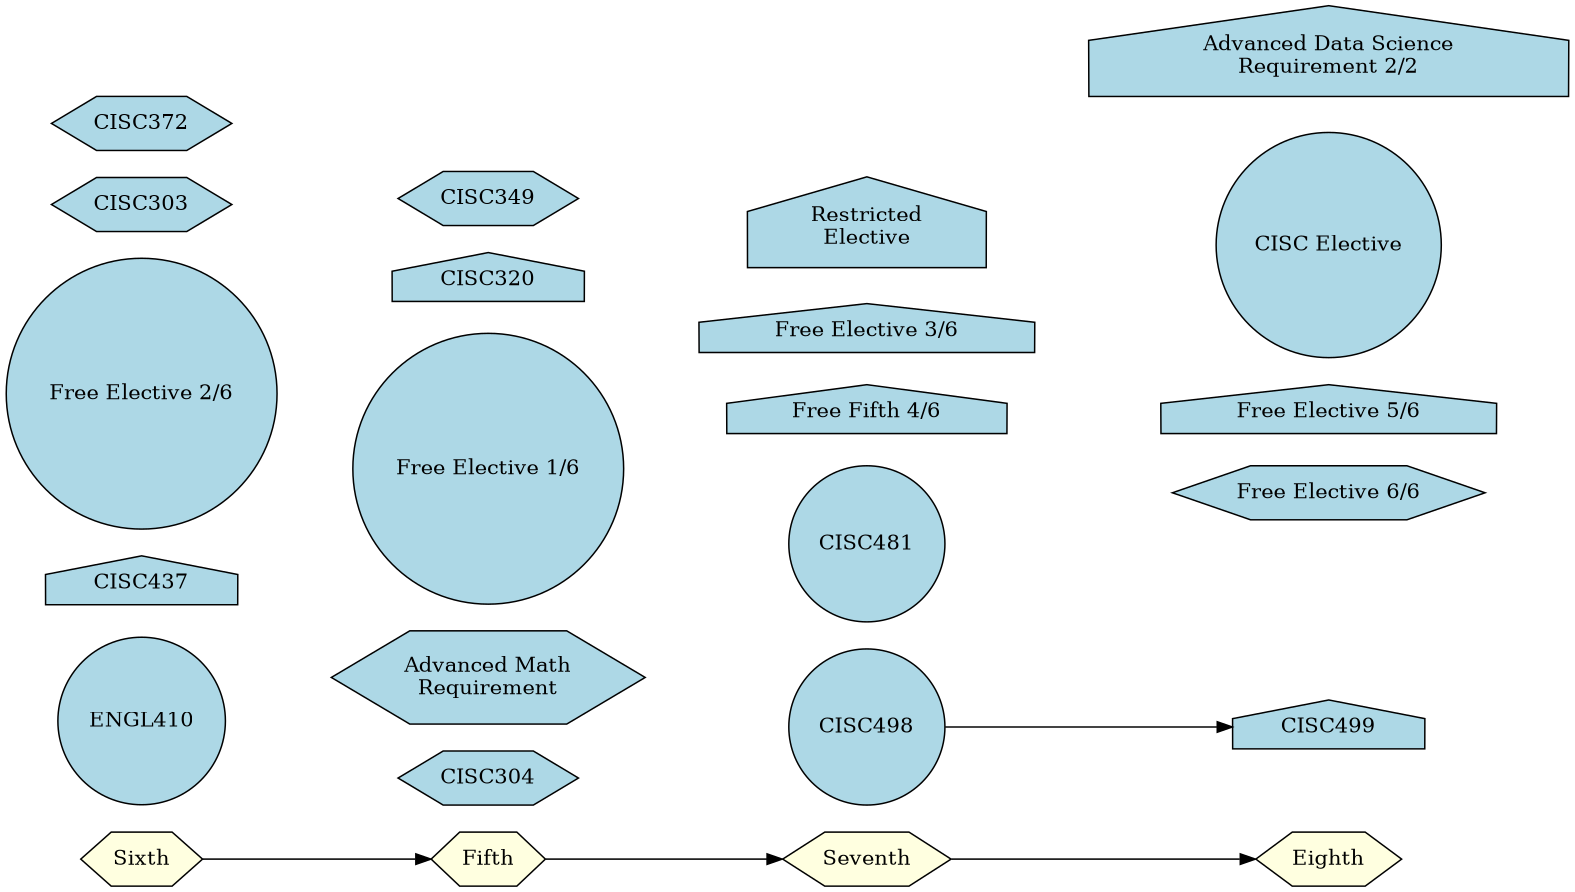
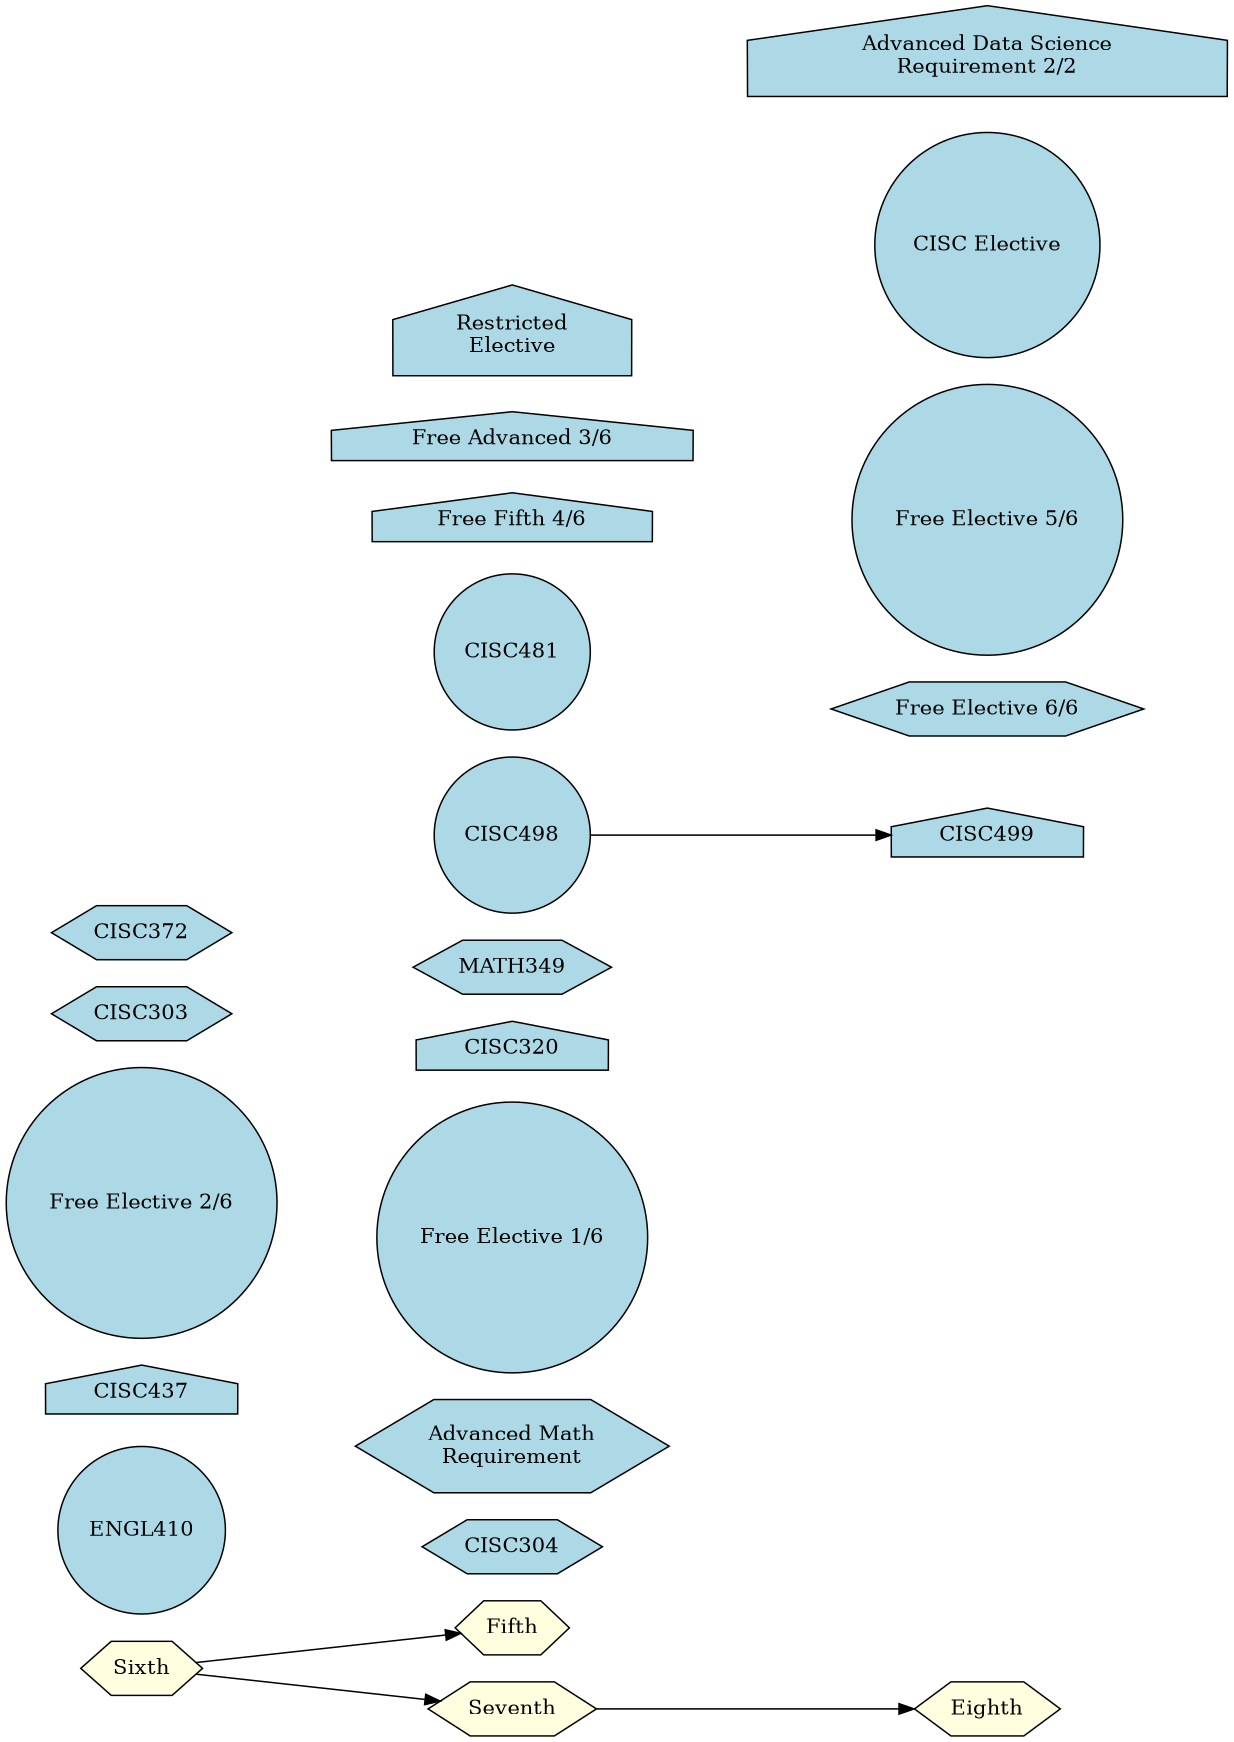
node "CISC349": label "CISC349" -> "MATH349"
node "Free Elective 3/6": label "Free Elective 3/6" -> "Free Advanced 3/6"
node "Free Elective 5/6": shape house -> circle
edge "Fifth" -> "Seventh": now "Sixth" -> "Seventh"
